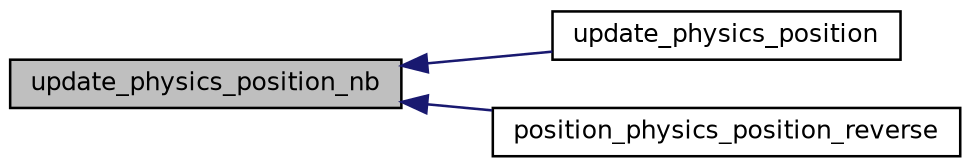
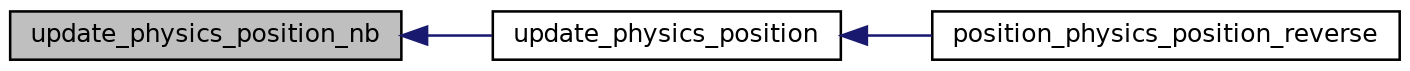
edge "position_physics_position_reverse" -> "update_physics_position_nb": now "position_physics_position_reverse" -> "update_physics_position"
